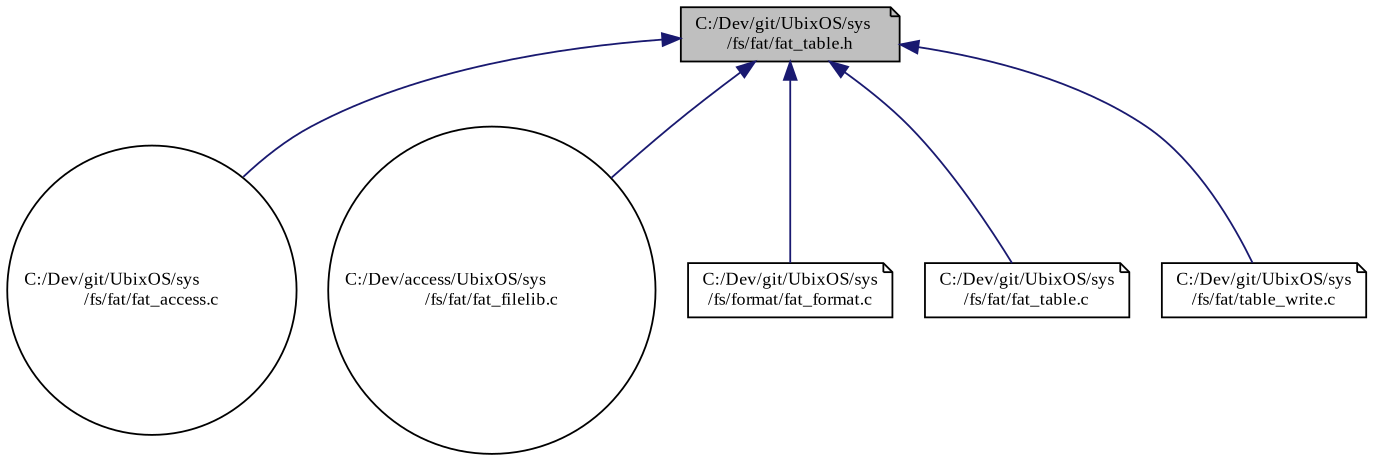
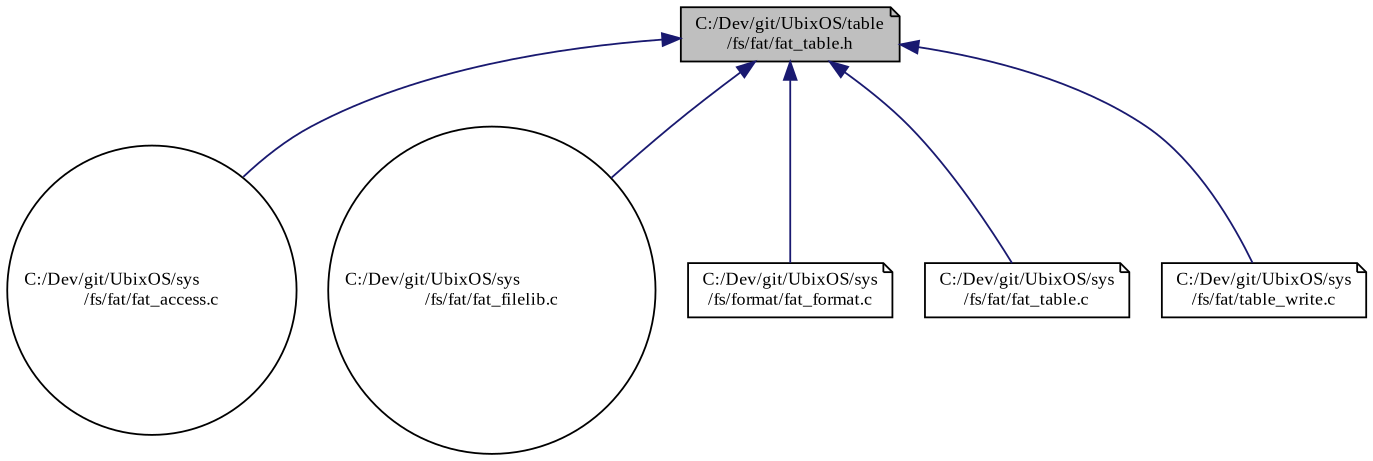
node "C:/Dev/git/UbixOS/sys /fs/fat/fat_table.h": label "C:/Dev/git/UbixOS/sys /fs/fat/fat_table.h" -> "C:/Dev/git/UbixOS/table /fs/fat/fat_table.h"
node "C:/Dev/access/UbixOS/sys /fs/fat/fat_filelib.c": label "C:/Dev/access/UbixOS/sys /fs/fat/fat_filelib.c" -> "C:/Dev/git/UbixOS/sys /fs/fat/fat_filelib.c"
